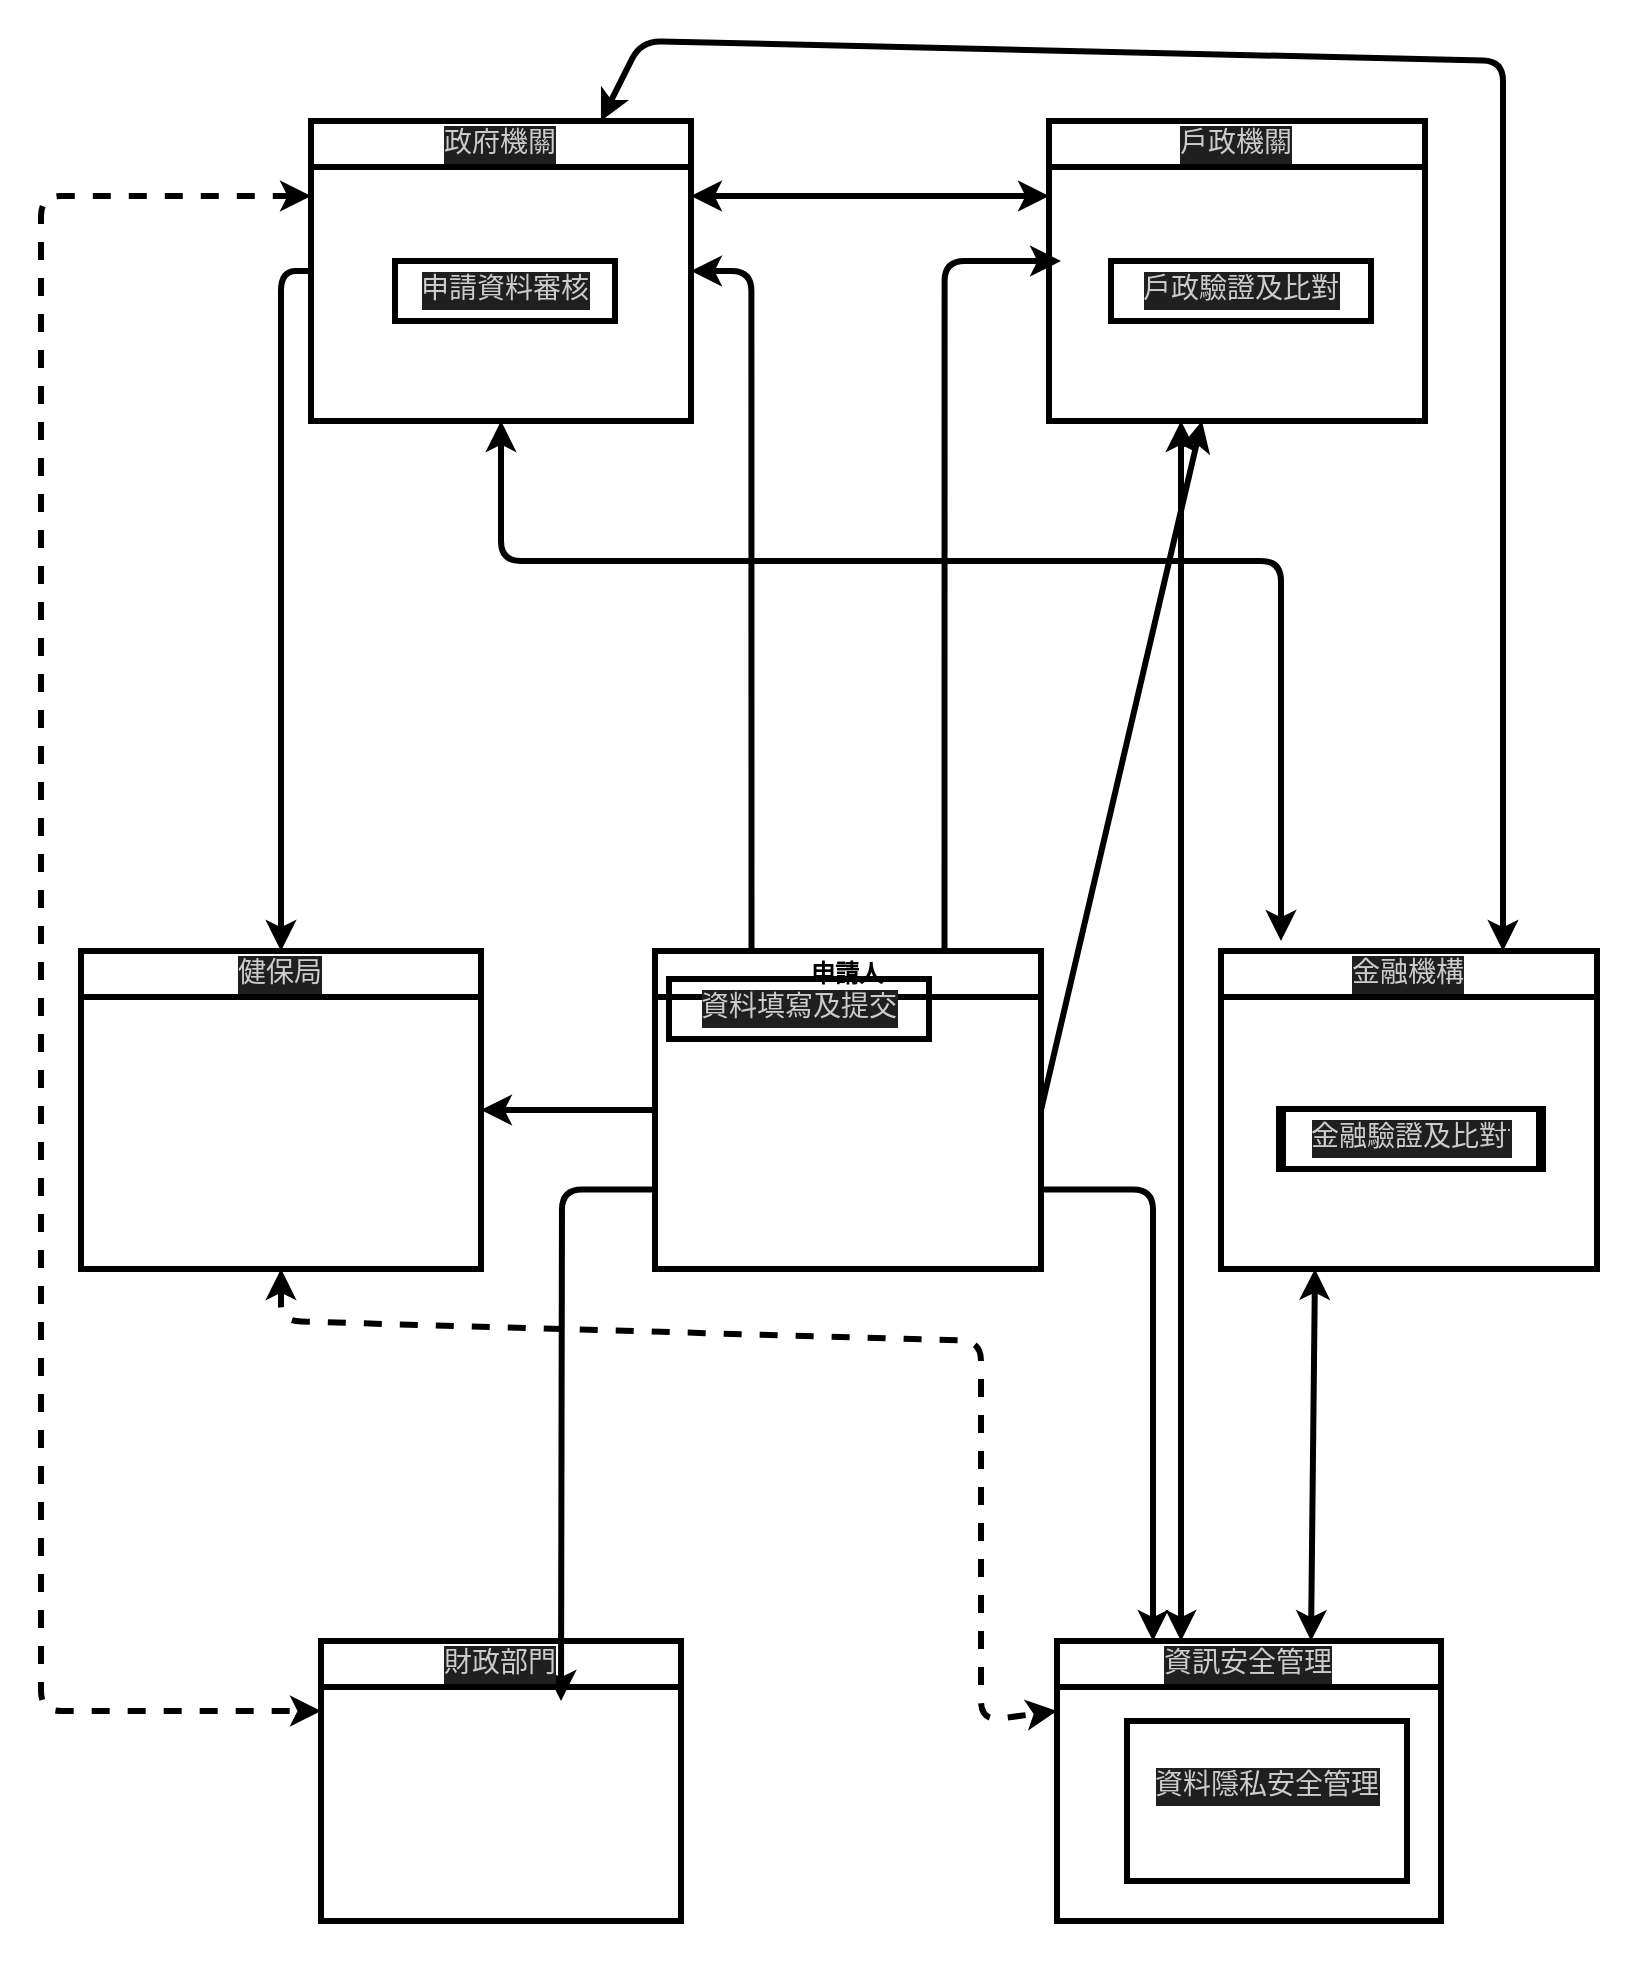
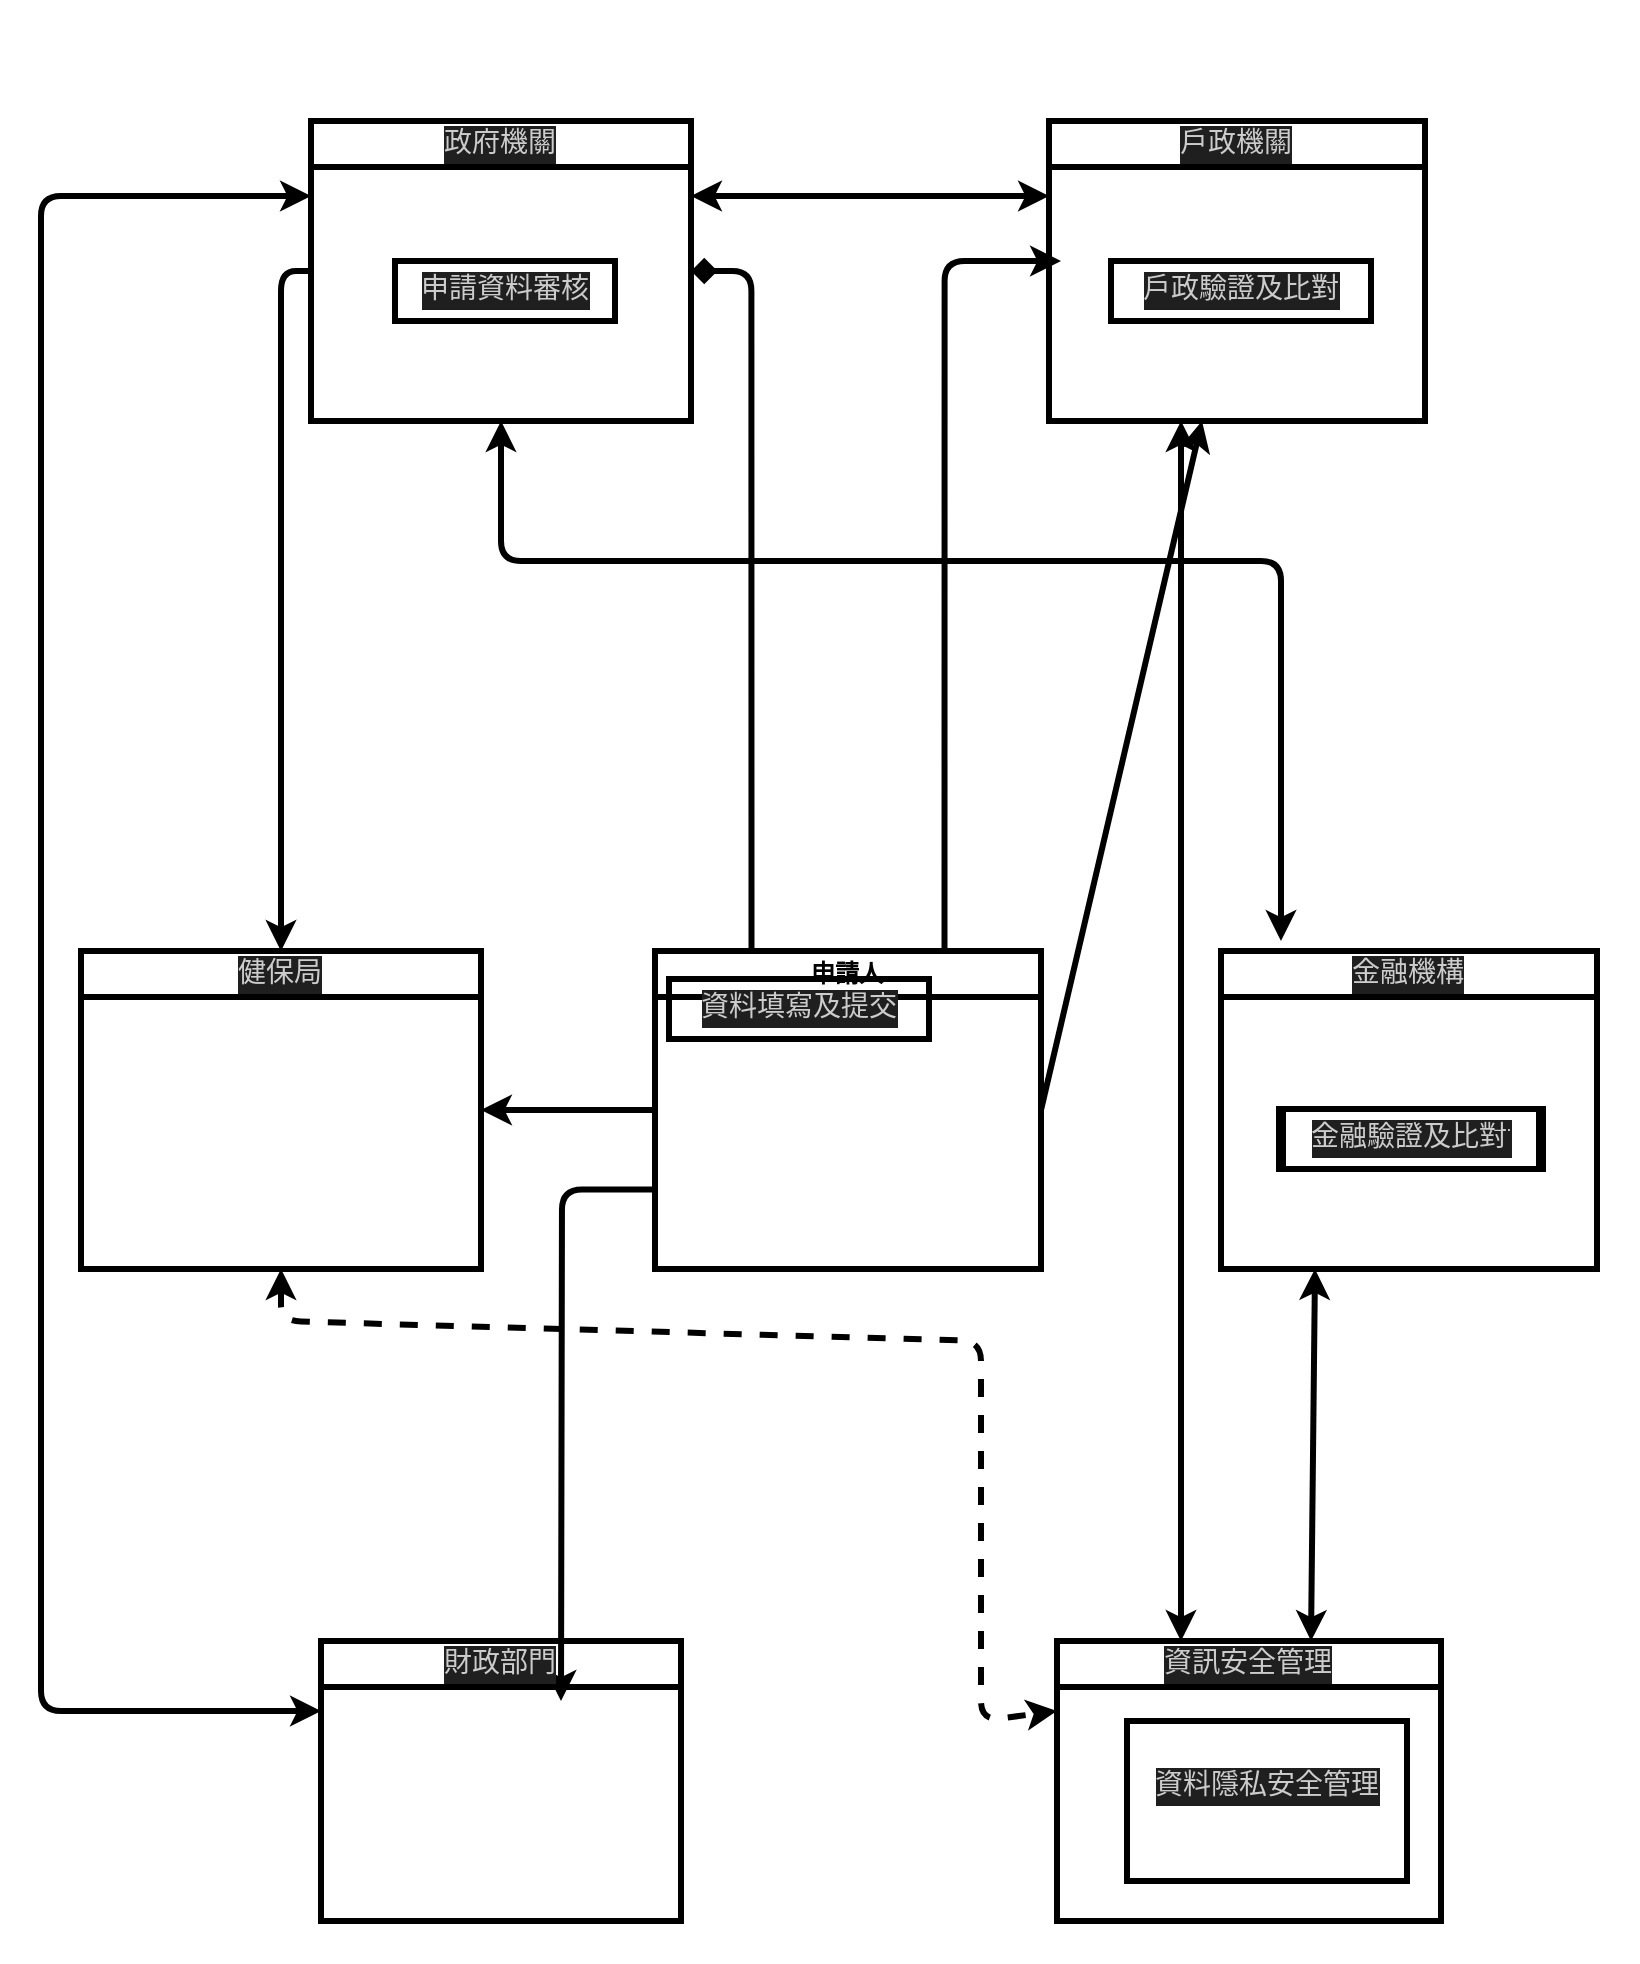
edge "政府機關" -- "金融機構": removed
edge "政府機關" -- "財政部門": style dashed -> solid
edge "申請人" -> "政府機關": arrowhead classic -> diamond
edge "申請人" -> "資訊安全管理": removed
